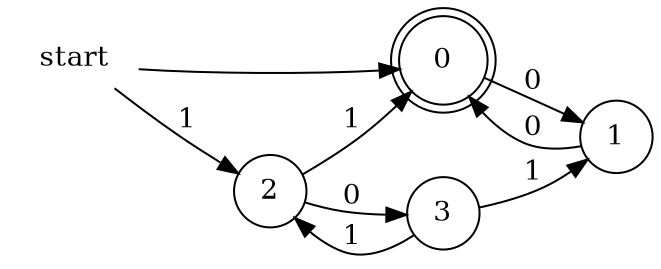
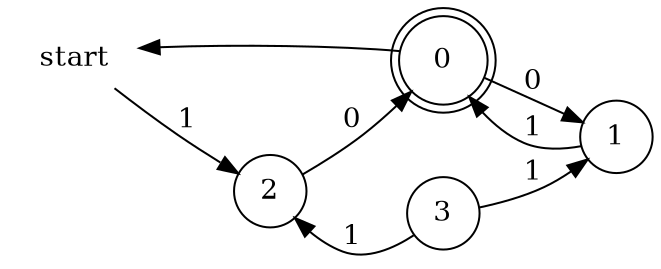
edge "start" -> "0": reversed
edge "2" -> "0": label "1" -> "0"
edge "1" -> "0": label "0" -> "1"
edge "2" -> "3": removed, label "0"
